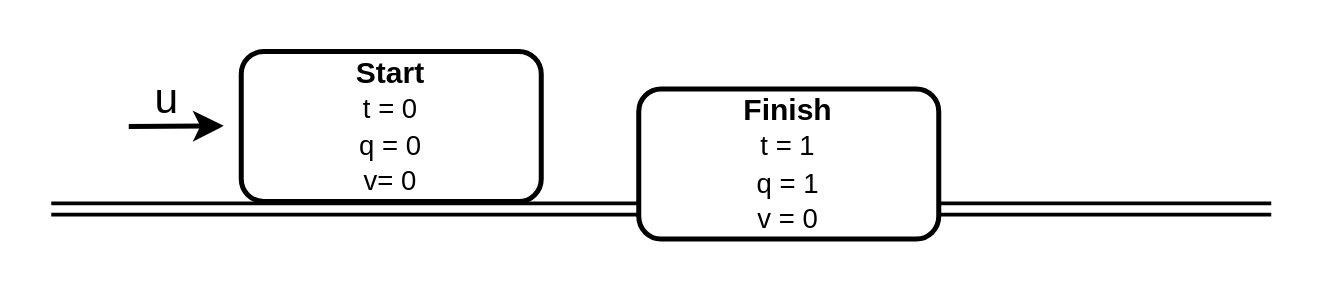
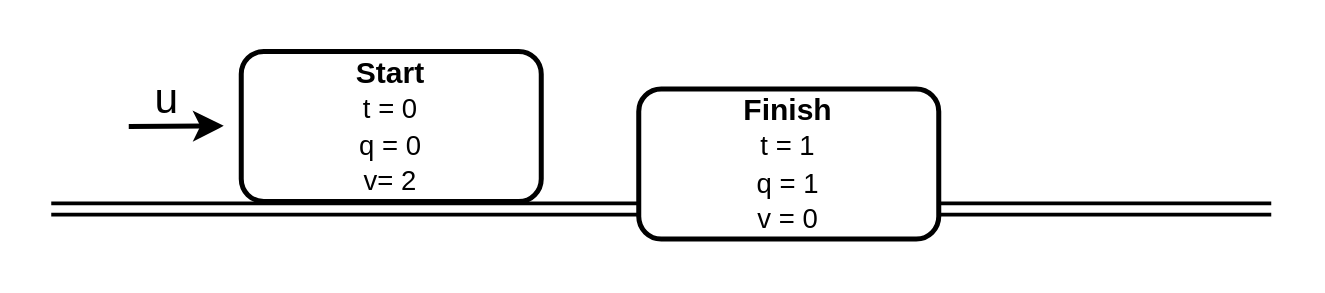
node "Start t = 0 q = 0 v= 0": label "Start t = 0 q = 0 v= 0" -> "Start t = 0 q = 0 v= 2"
